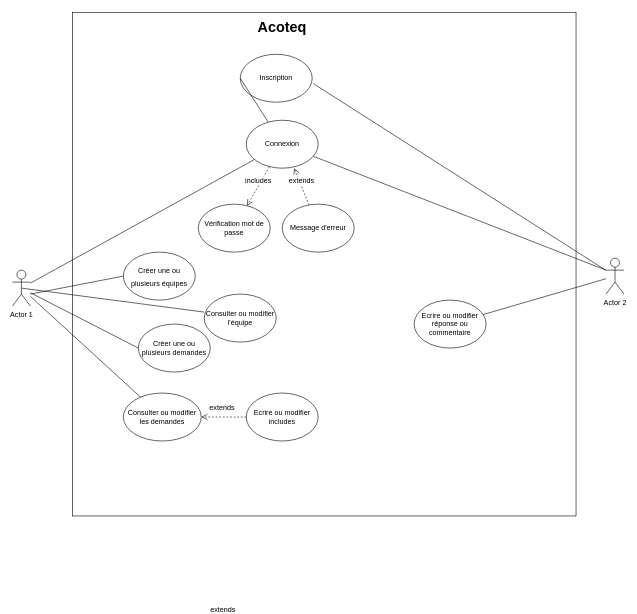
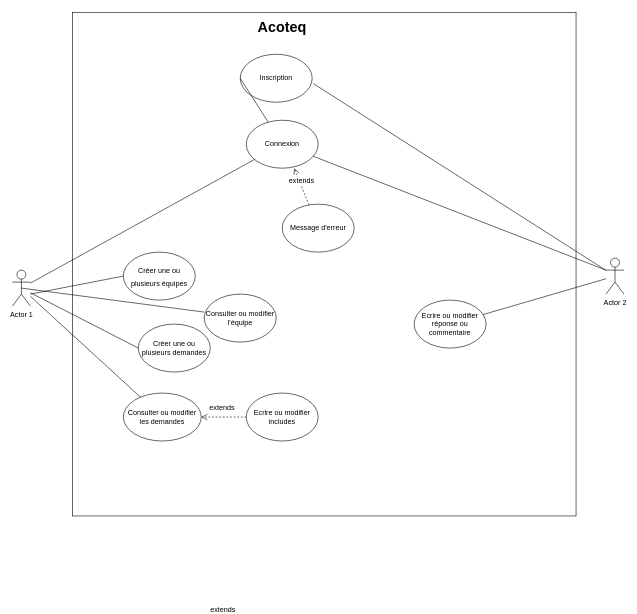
edge "Connexion" -> "Vérification mot de passe": removed, label "includes"
node "Vérification mot de passe": removed
